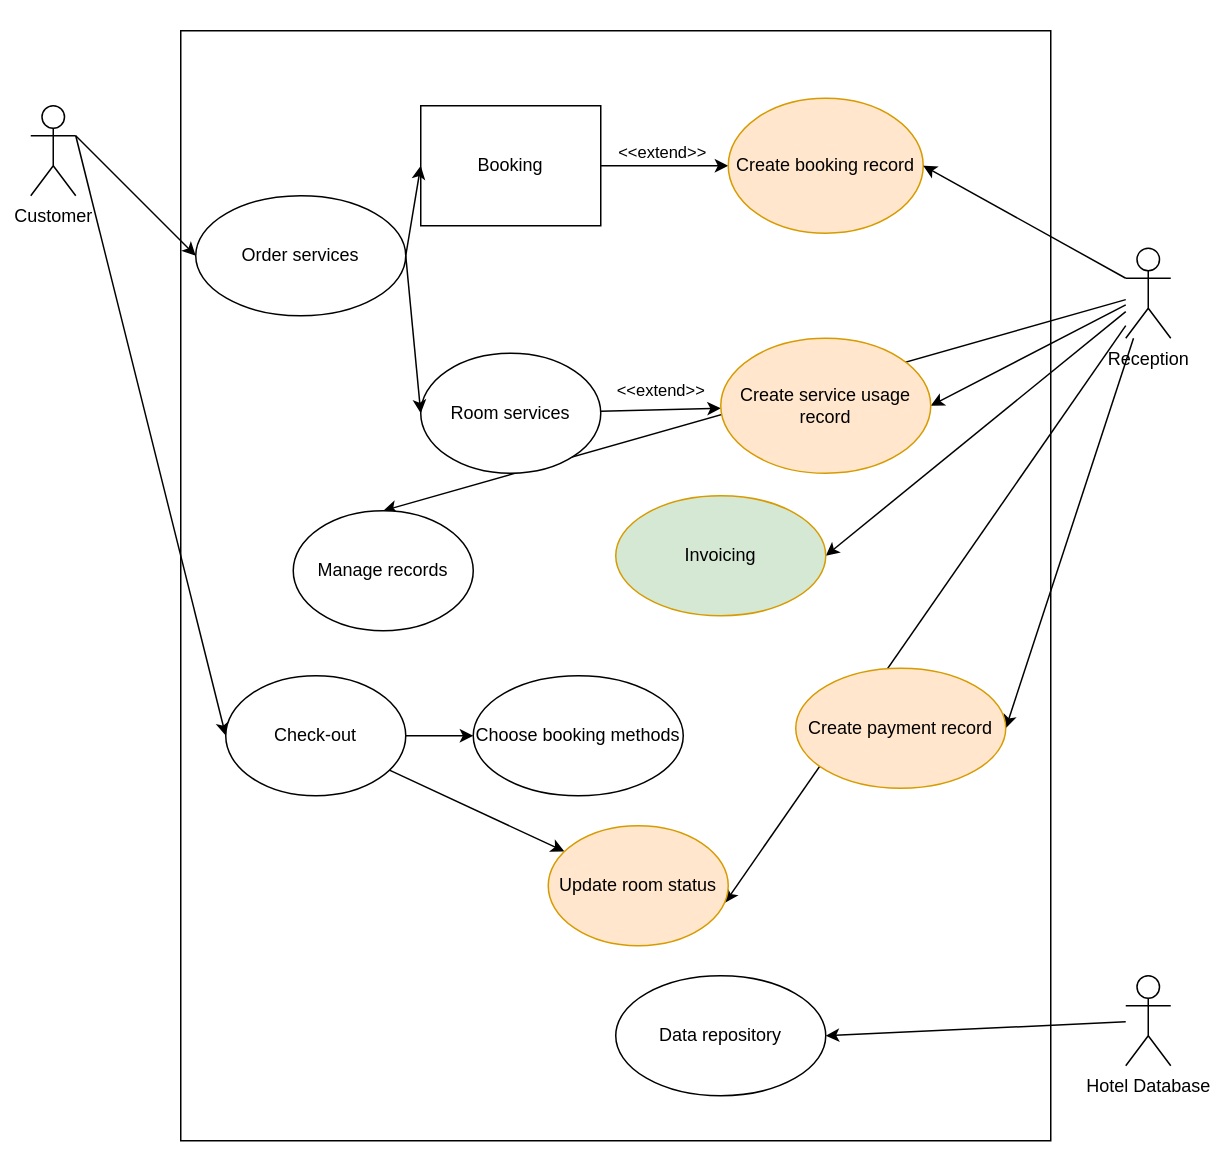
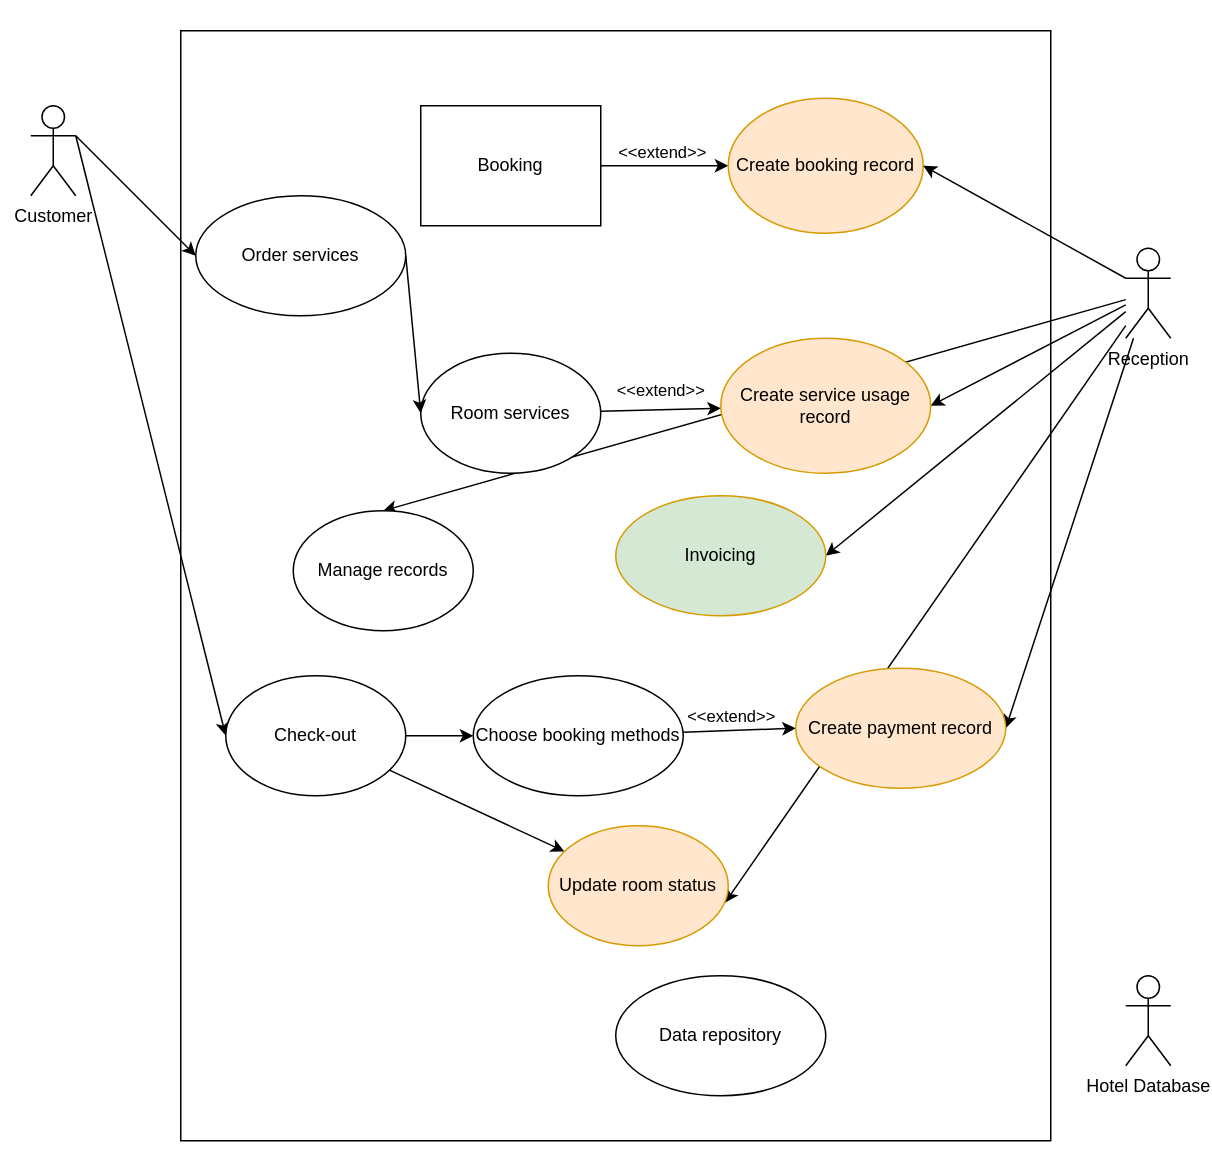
edge "Order services" -> "Booking": removed
edge "Choose booking methods" -> "Create payment record": added, label "<<extend>>"
edge "Hotel Database" -> "Data repository": removed
